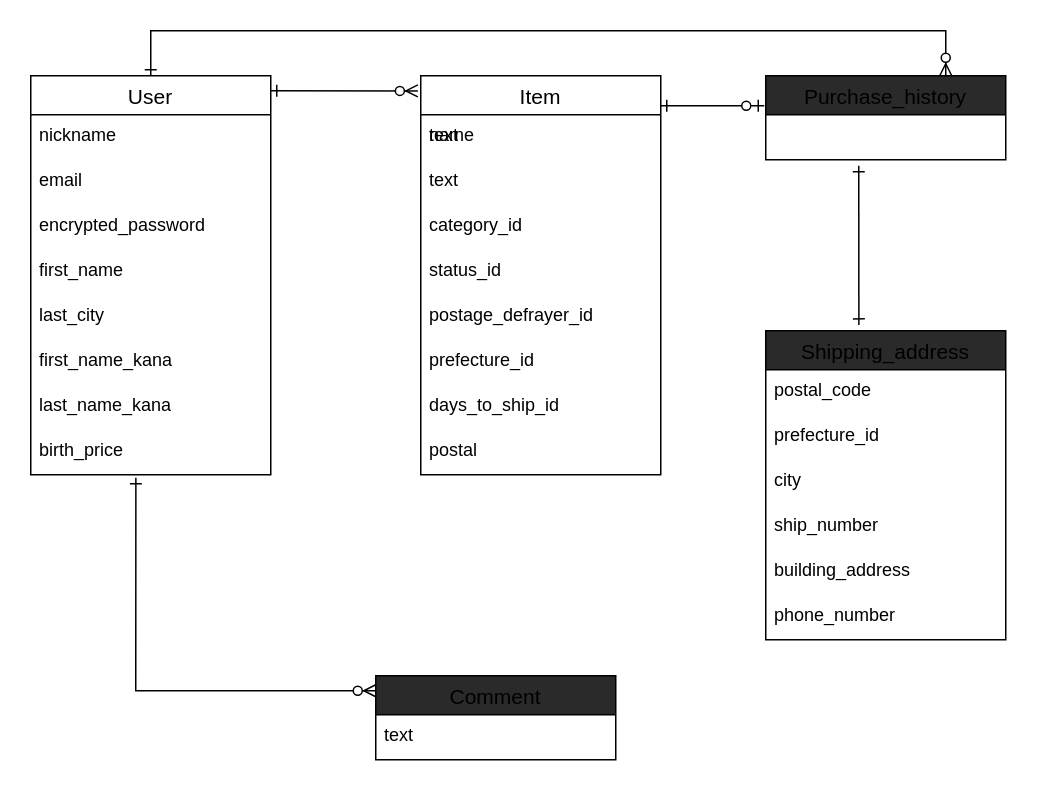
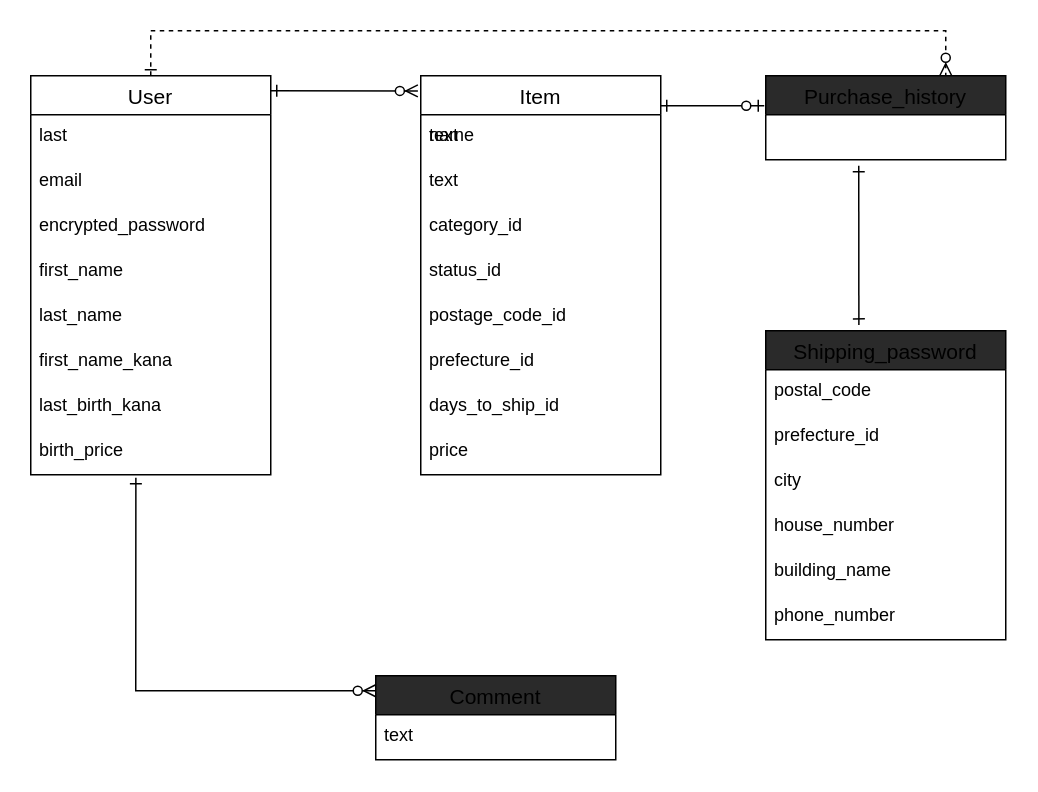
edge "Purchase_history" -- "User": style solid -> dashed
node "nickname": label "nickname" -> "last"
node "last_city": label "last_city" -> "last_name"
node "postage_defrayer_id": label "postage_defrayer_id" -> "postage_code_id"
node "Shipping_address": label "Shipping_address" -> "Shipping_password"
node "last_name_kana": label "last_name_kana" -> "last_birth_kana"
node "postal": label "postal" -> "price"
node "ship_number": label "ship_number" -> "house_number"
node "building_address": label "building_address" -> "building_name"
